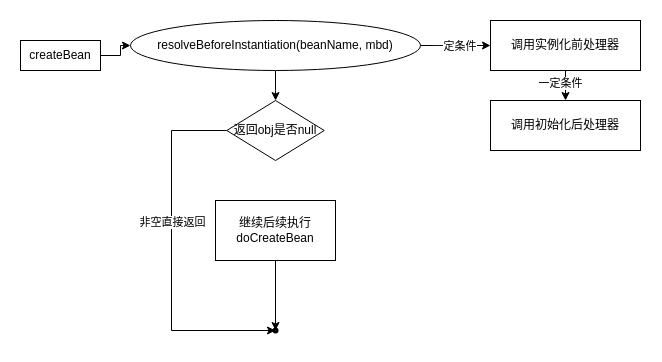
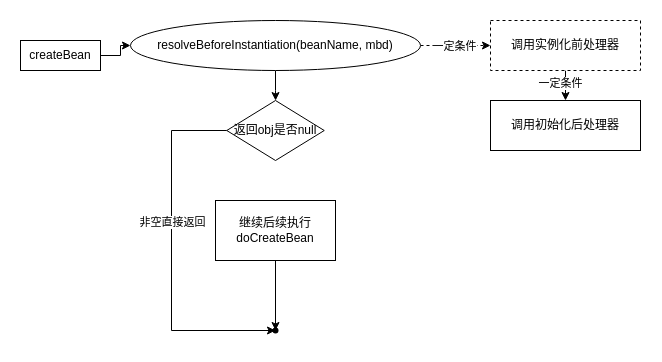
edge "resolveBeforeInstantiation(beanName, mbd)" -> "调用实例化前处理器": style solid -> dashed
node "调用实例化前处理器": style solid -> dashed
